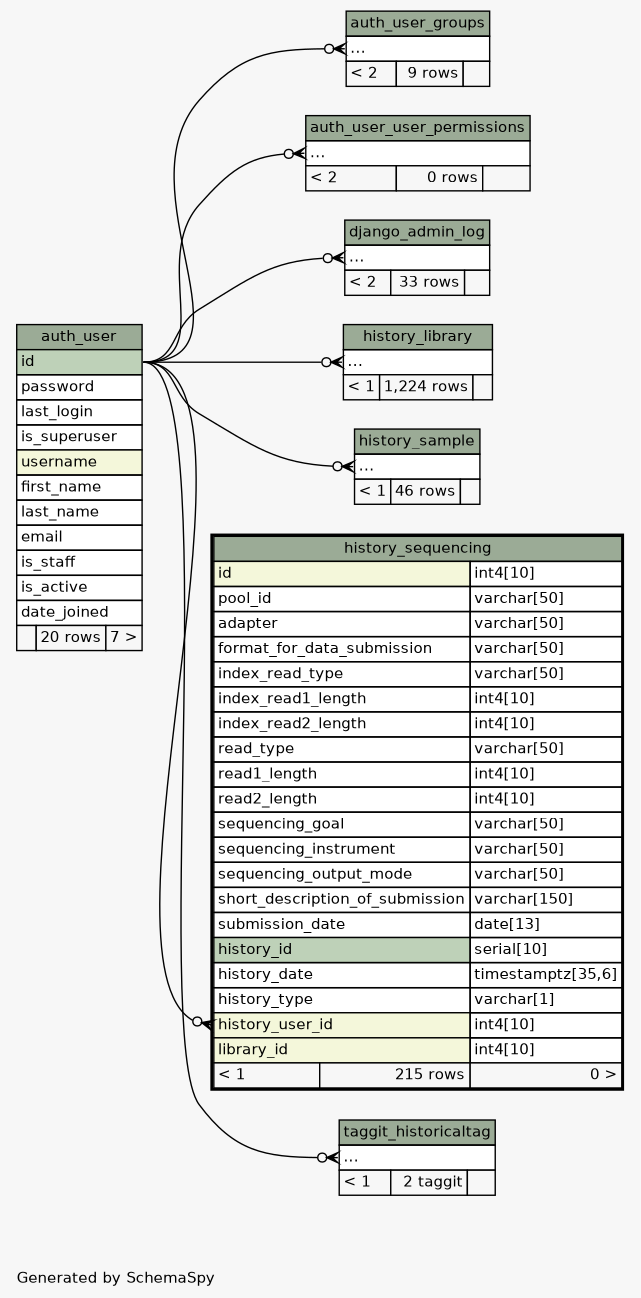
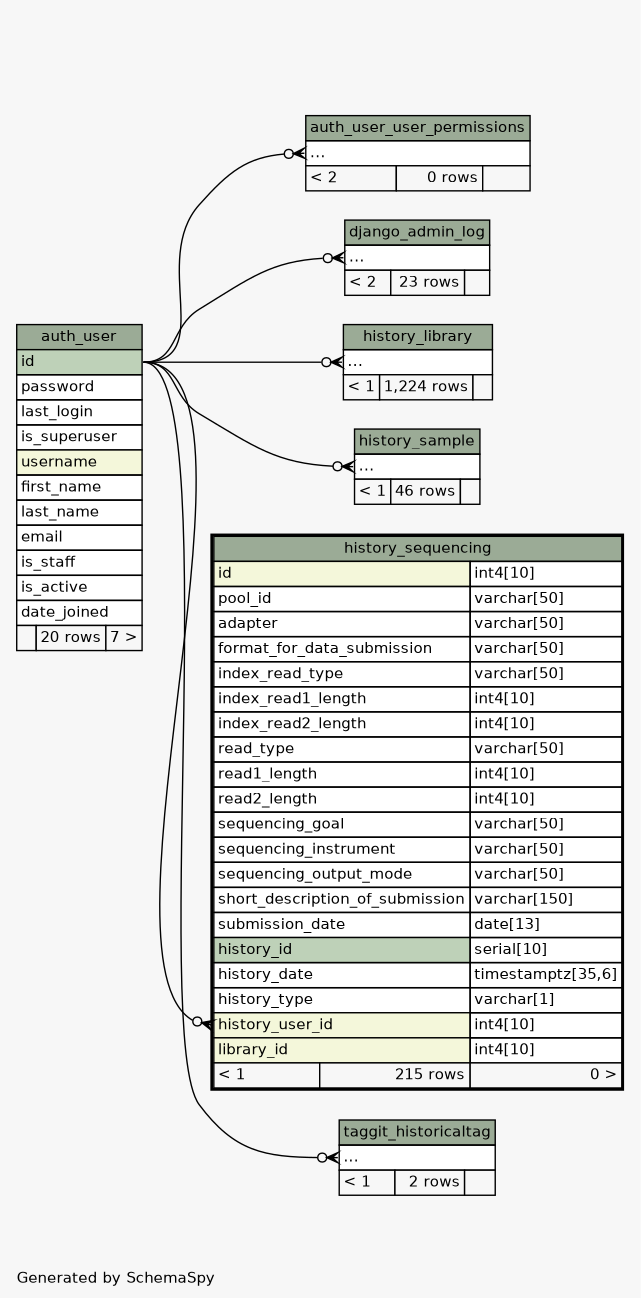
node "auth_user_groups": removed
node "django_admin_log": text "33 rows" -> "23 rows"
node "taggit_historicaltag": text "2 taggit" -> "2 rows"
